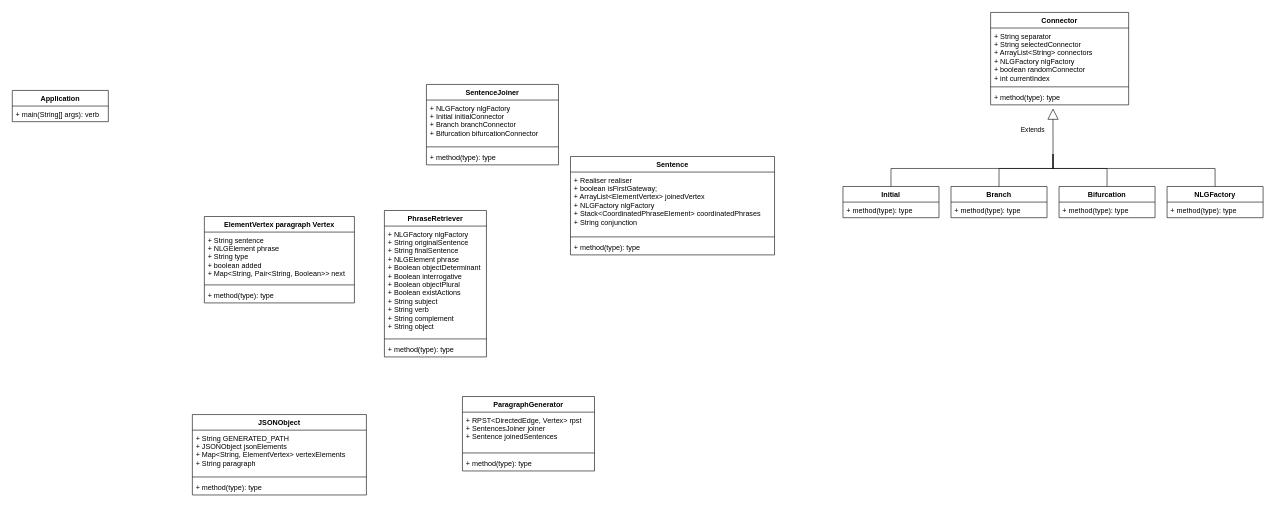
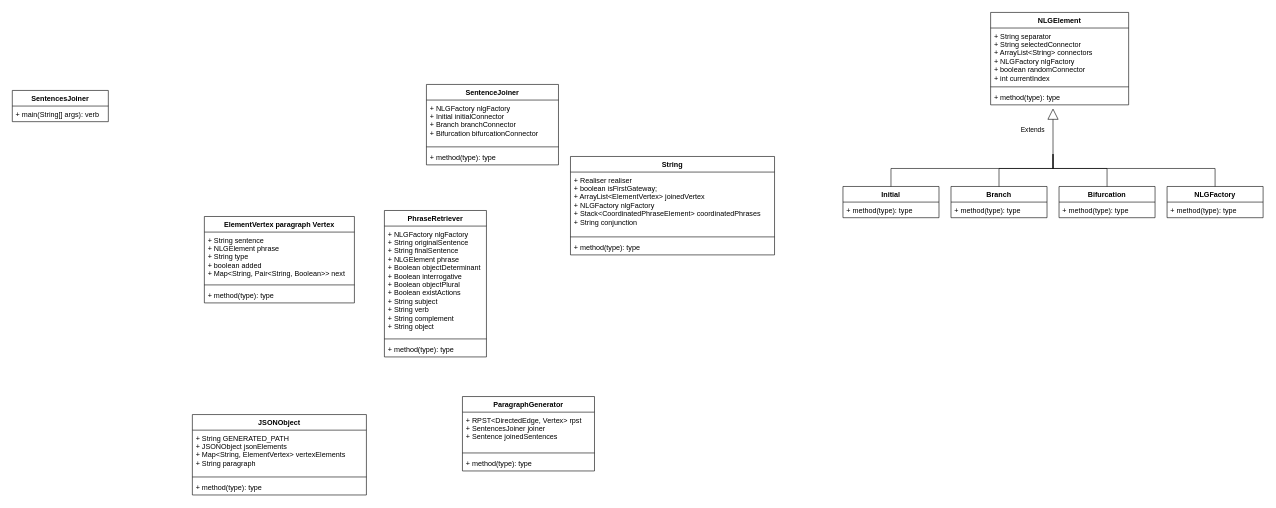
node "Connector": label "Connector" -> "NLGElement"
node "Application": label "Application" -> "SentencesJoiner"
node "Sentence": label "Sentence" -> "String"
